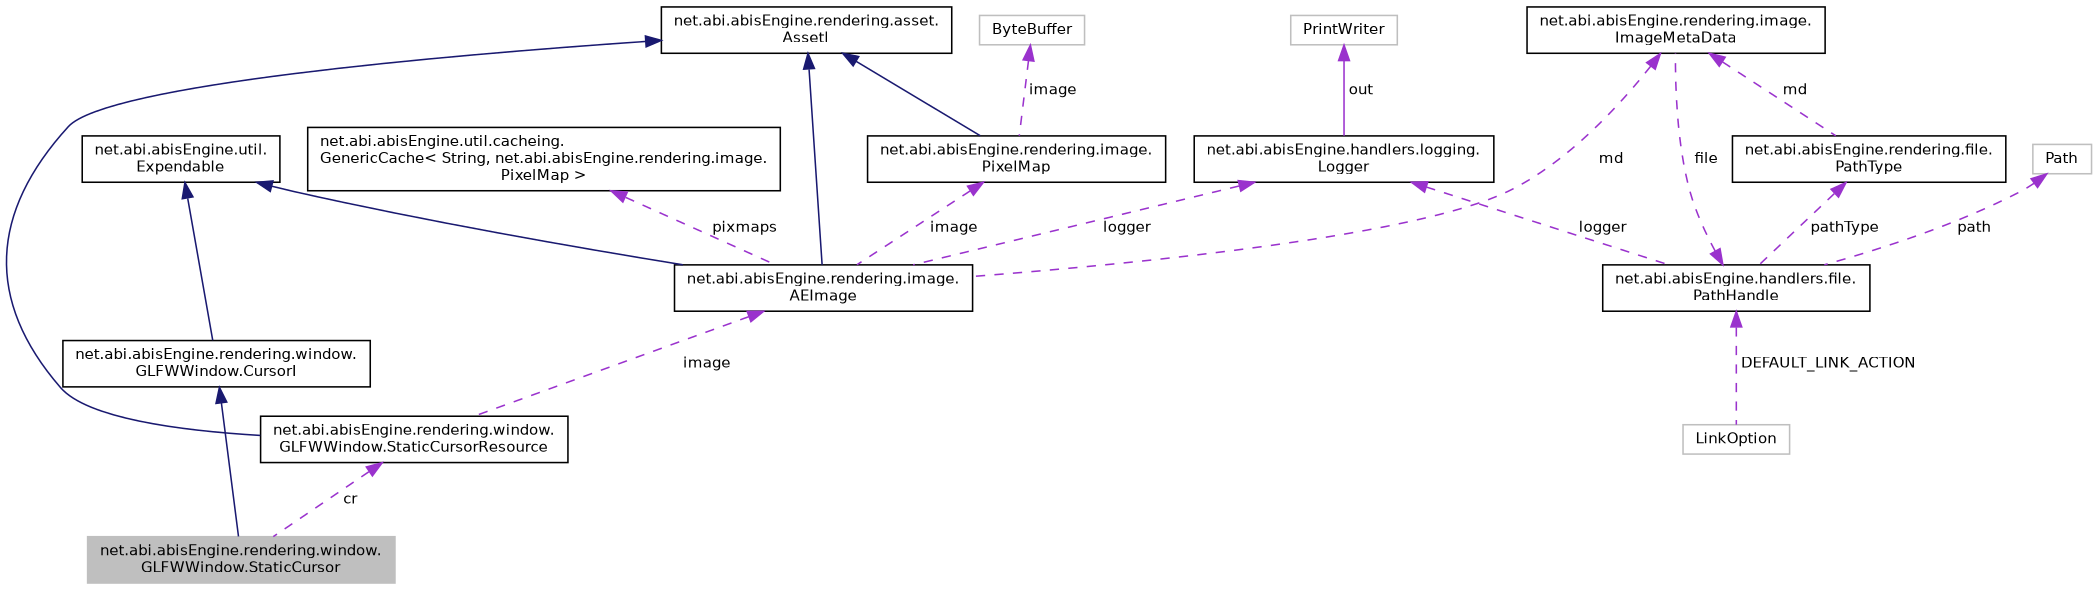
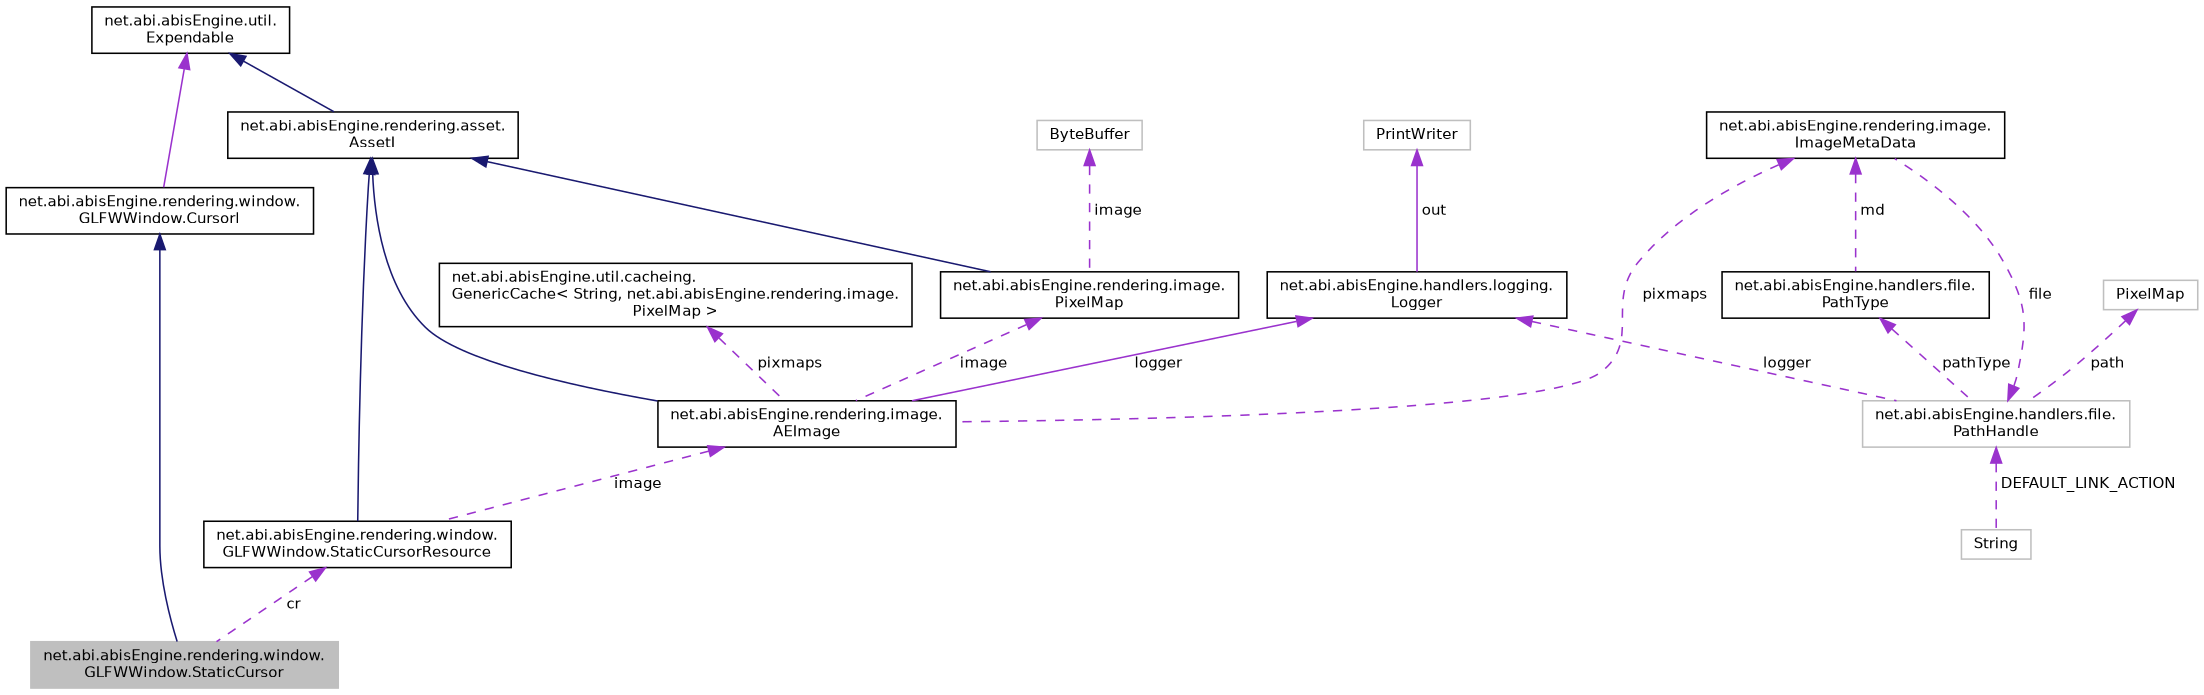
edge "net.abi.abisEngine.rendering.image. AEImage" -> "net.abi.abisEngine.rendering.image. ImageMetaData": label " md" -> " pixmaps"
node "net.abi.abisEngine.rendering.file. PathType": label "net.abi.abisEngine.rendering.file. PathType" -> "net.abi.abisEngine.handlers.file. PathType"
node "Path": label "Path" -> "PixelMap"
edge "net.abi.abisEngine.rendering.image. AEImage" -> "net.abi.abisEngine.handlers.logging. Logger": style dashed -> solid
edge "net.abi.abisEngine.rendering.image. AEImage" -> "net.abi.abisEngine.util. Expendable": now "net.abi.abisEngine.rendering.asset. AssetI" -> "net.abi.abisEngine.util. Expendable"
edge "net.abi.abisEngine.rendering.window. GLFWWindow.CursorI" -> "net.abi.abisEngine.util. Expendable": color midnightblue -> darkorchid3
node "net.abi.abisEngine.handlers.file. PathHandle": color black -> grey75
node "LinkOption": label "LinkOption" -> "String"
